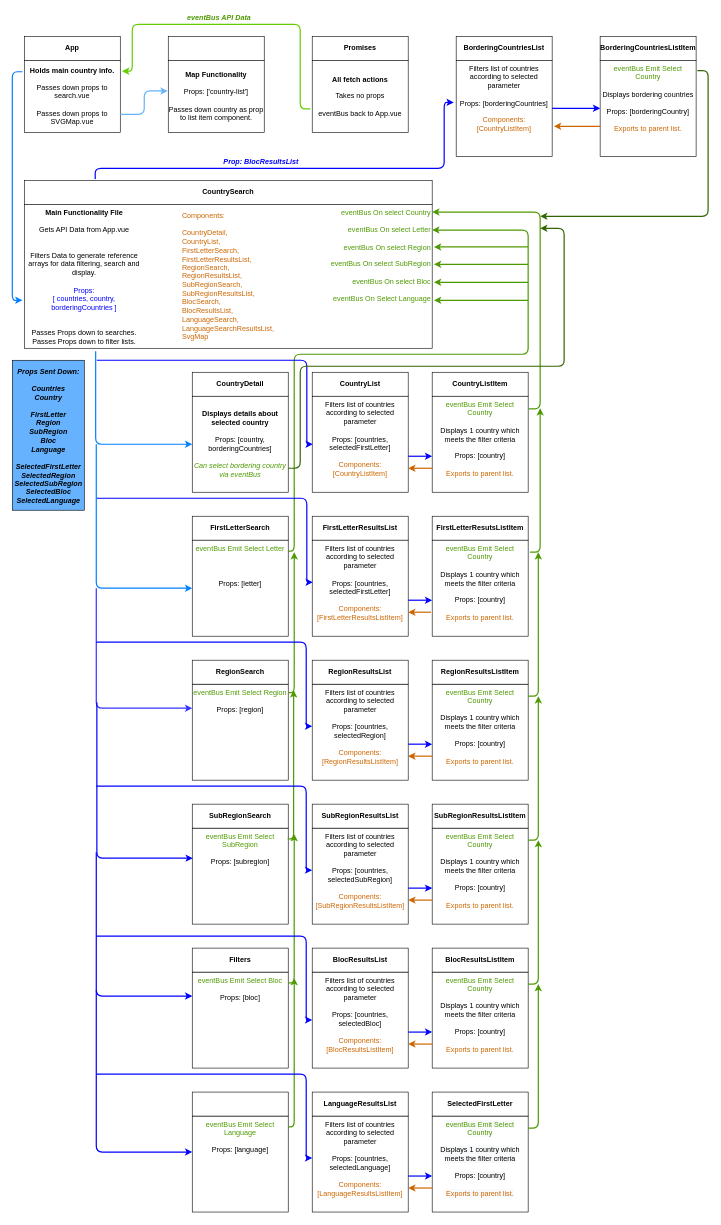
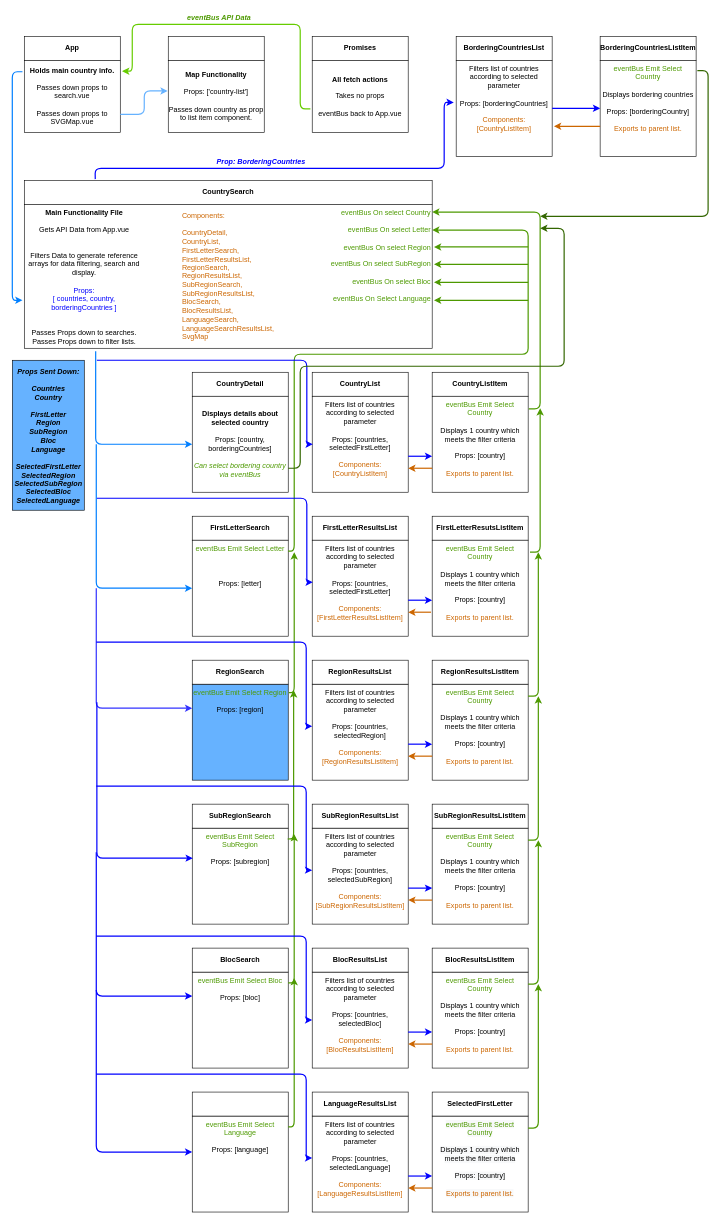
node "Prop: BlocResultsList": label "Prop: BlocResultsList" -> "Prop: BorderingCountries"
node "eventBus Emit Select Region Props: [region]": fillcolor #ffffff -> #66b2ff
node "Filters": label "Filters" -> "BlocSearch"
